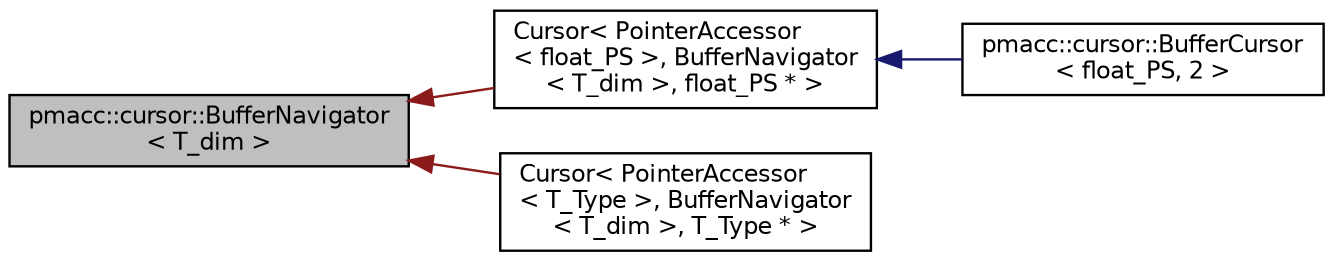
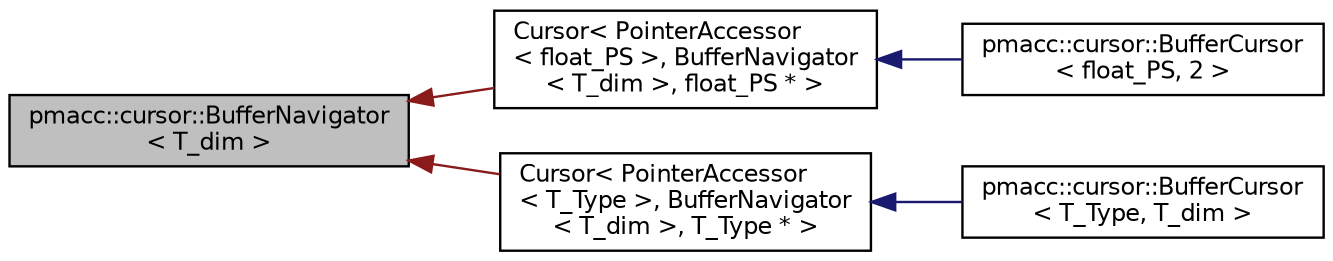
node "pmacc::cursor::BufferCursor < T_Type, T_dim >": added
